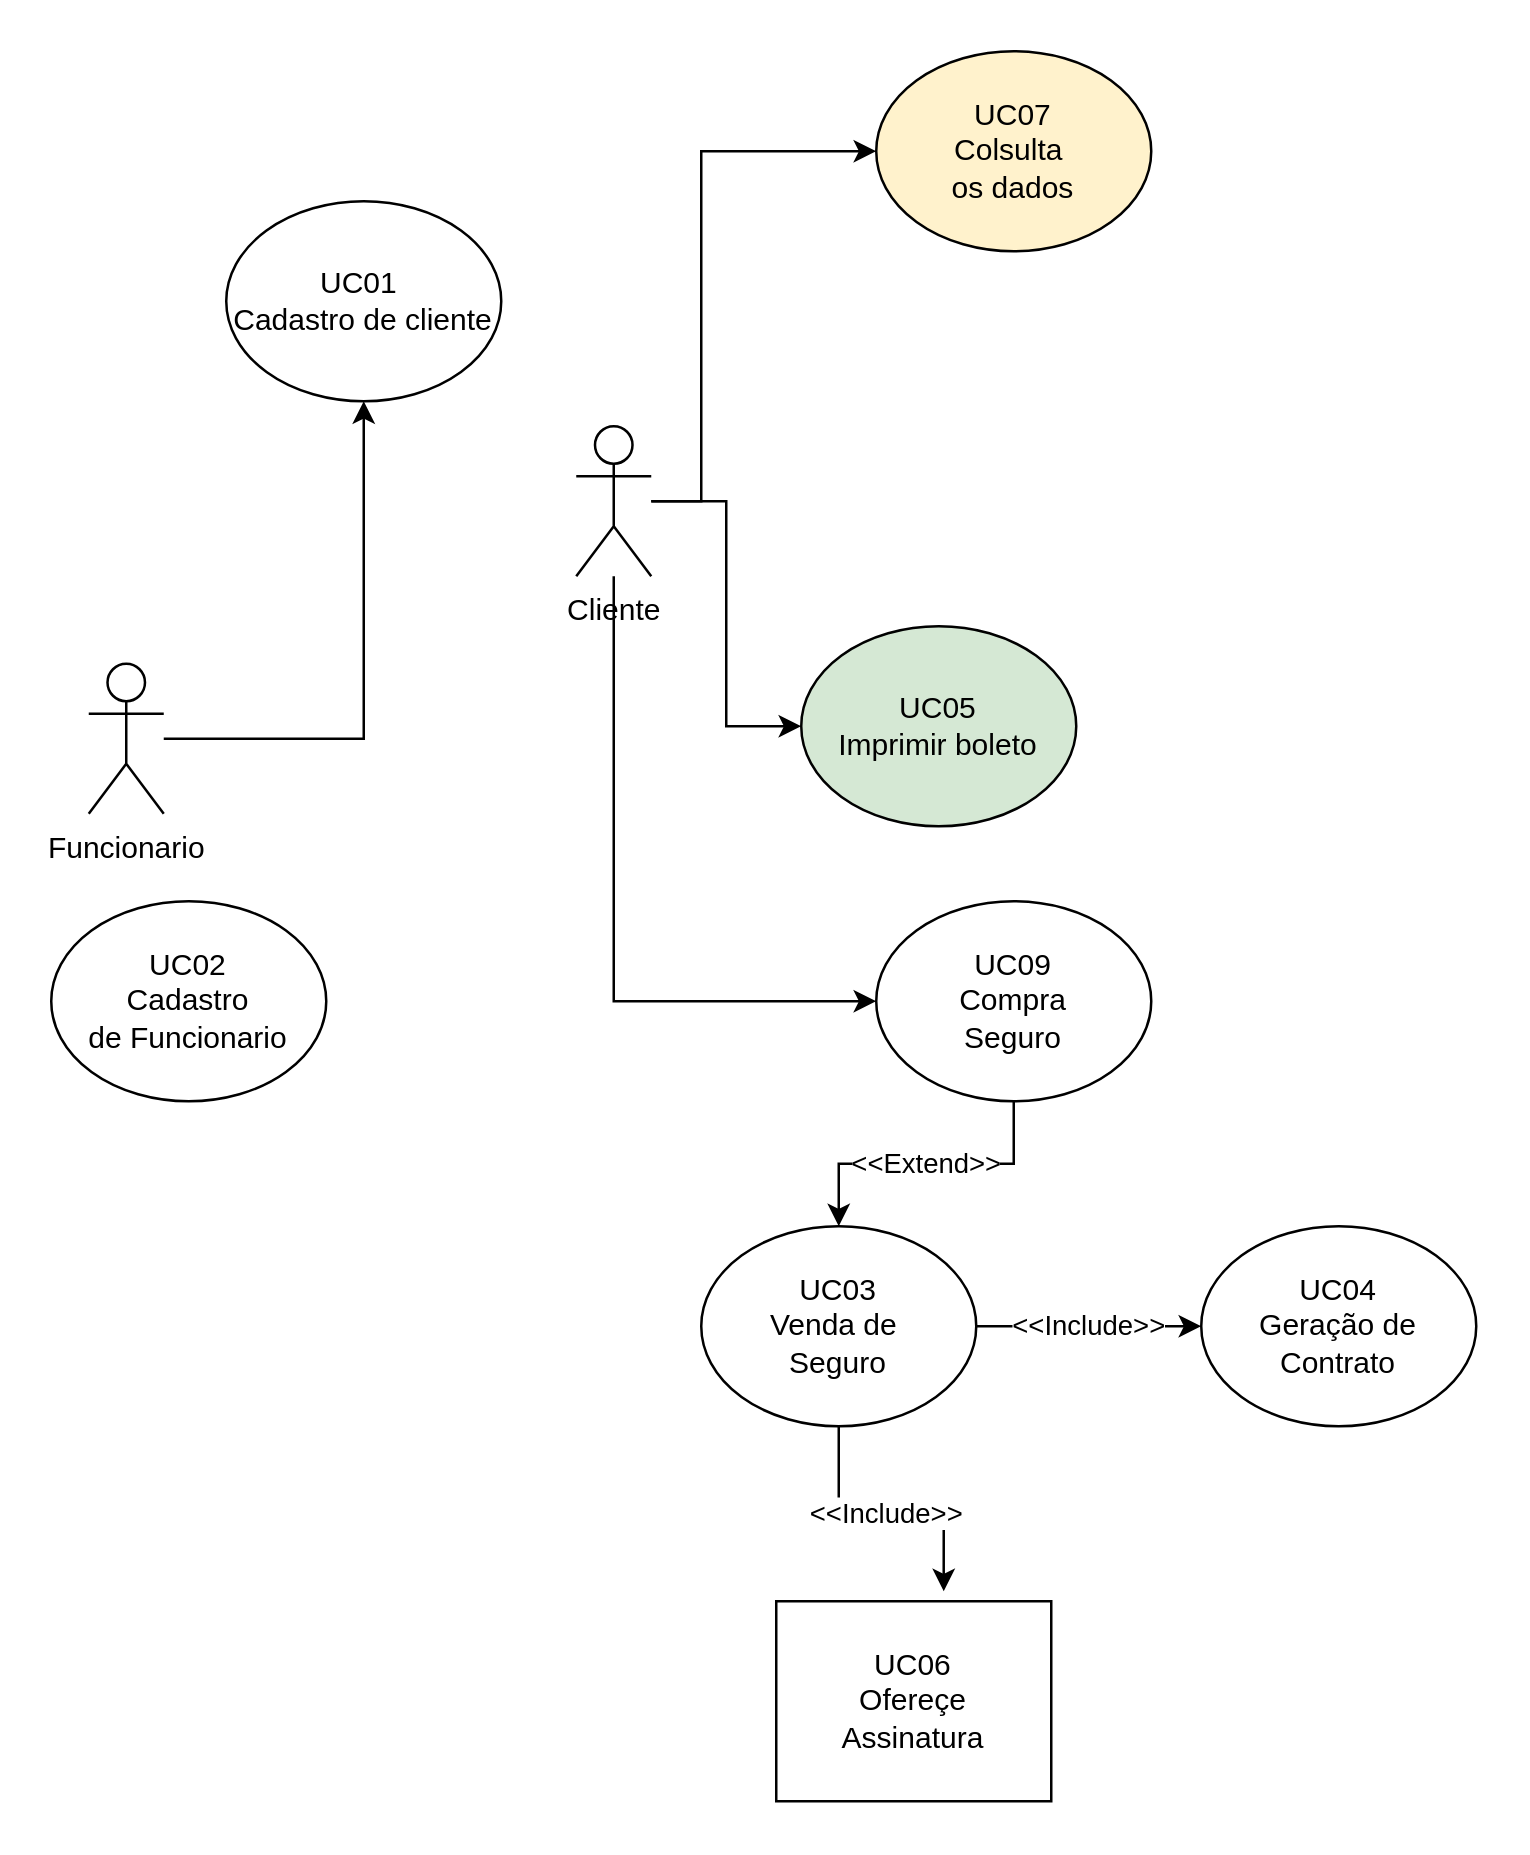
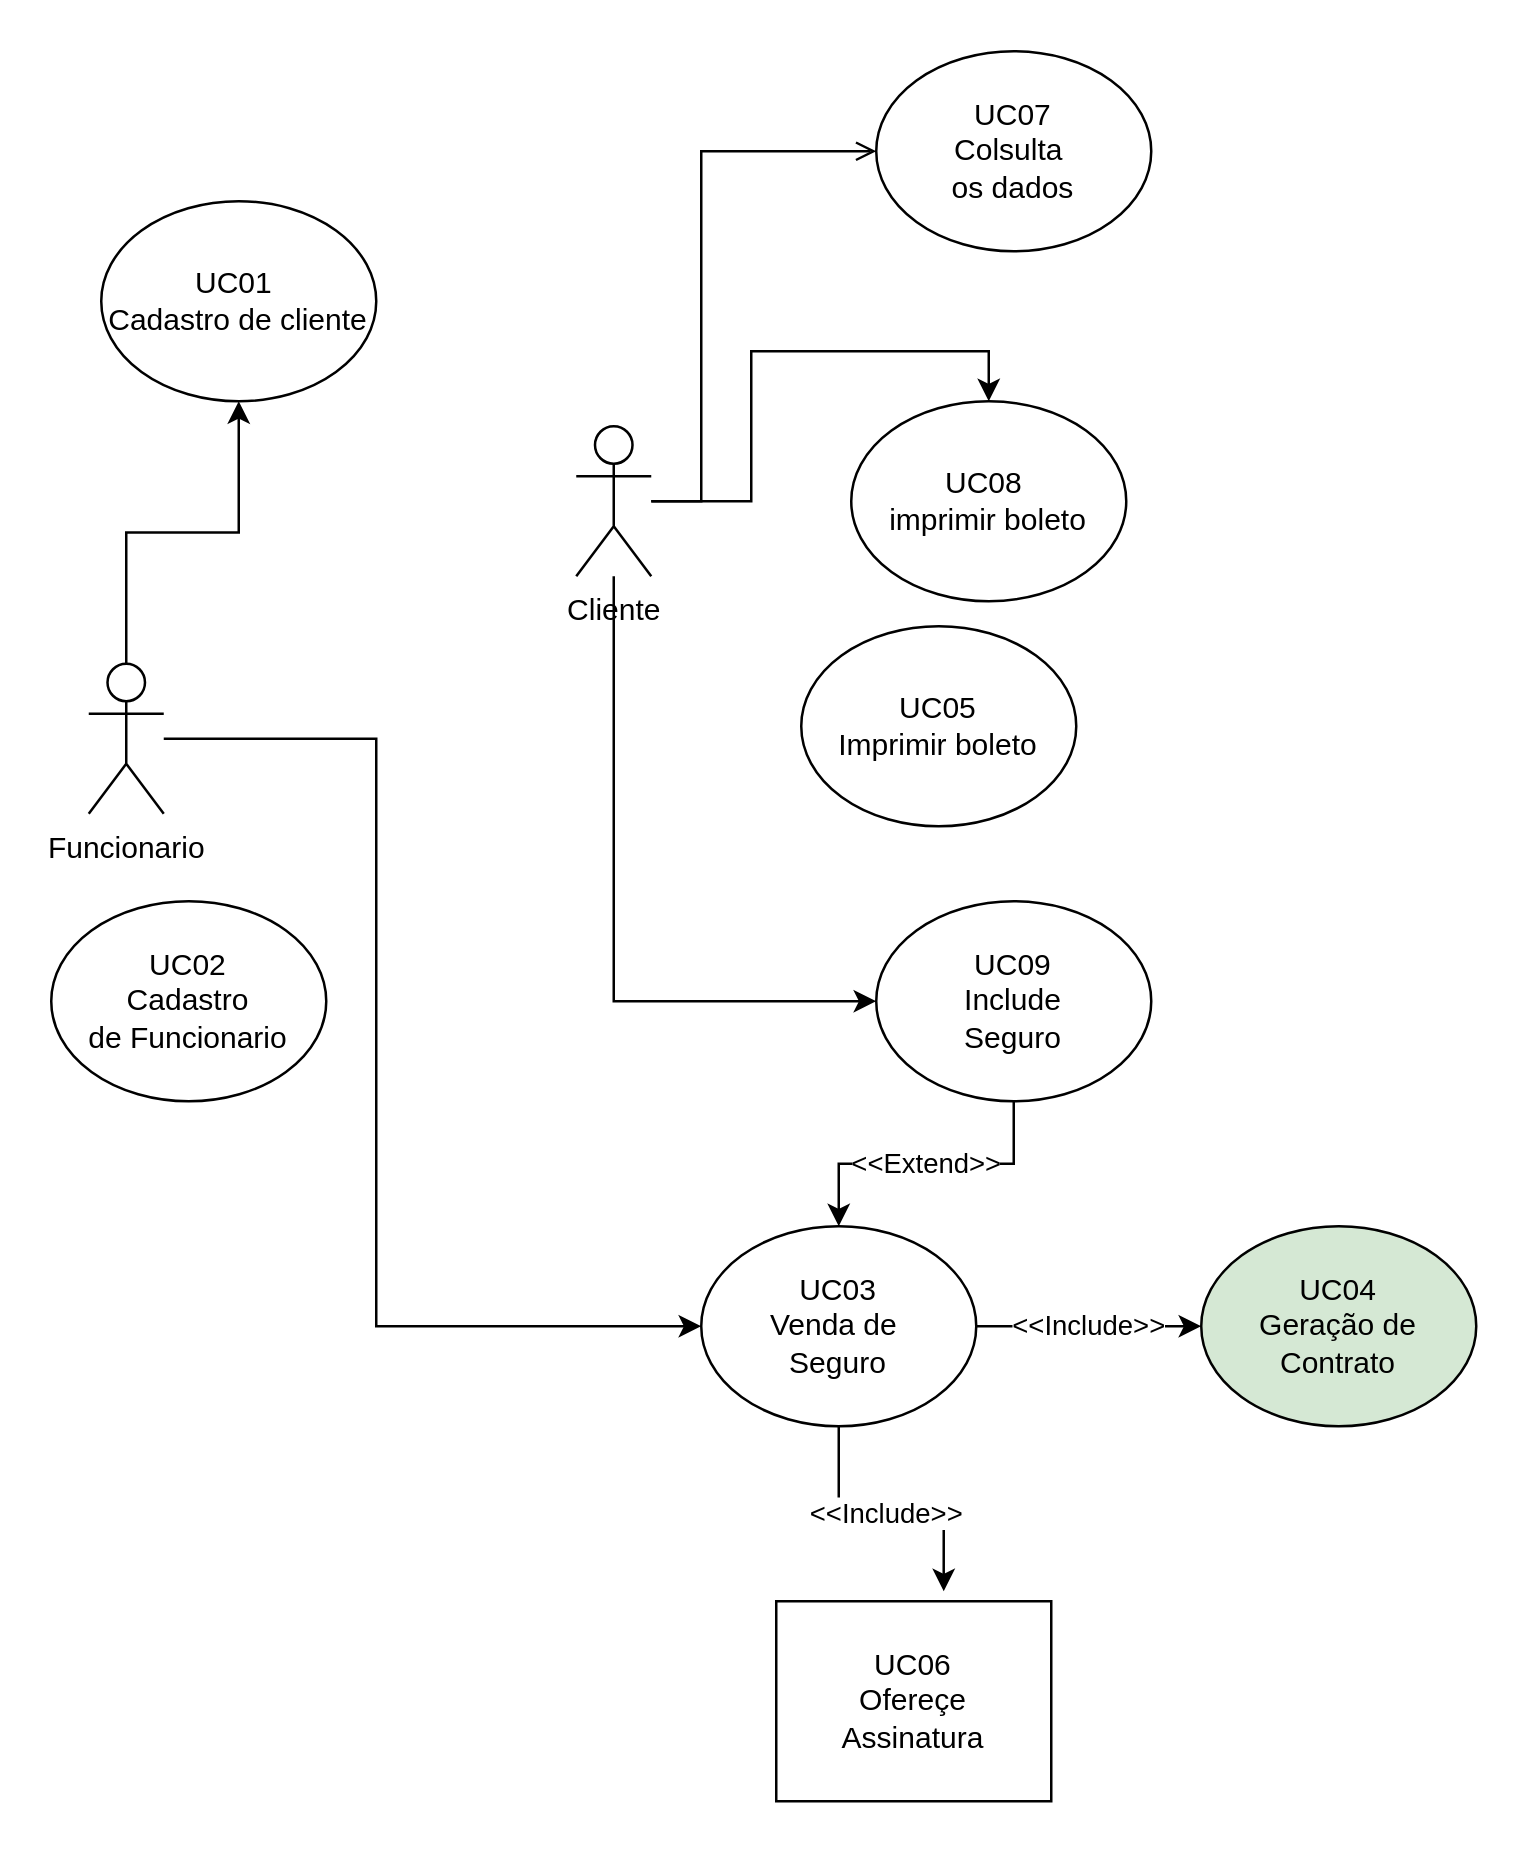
edge "Cliente" -> "UC07 Colsulta os dados": arrowhead classic -> open
node "UC07 Colsulta os dados": fillcolor #fff2cc -> #ffffff
node "UC01 Cadastro de cliente": moved (364, 301) -> (239, 301)
edge "Cliente" -> "UC08 imprimir boleto": added
node "UC08 imprimir boleto": added
edge "Cliente" -> "UC05 Imprimir boleto": removed
node "UC05 Imprimir boleto": fillcolor #d5e8d4 -> #ffffff
node "UC09 Compra Seguro": label "UC09 Compra Seguro" -> "UC09 Include Seguro"
edge "Funcionario" -> "UC03 Venda de Seguro": added
node "UC04 Geração de Contrato": fillcolor #ffffff -> #d5e8d4
